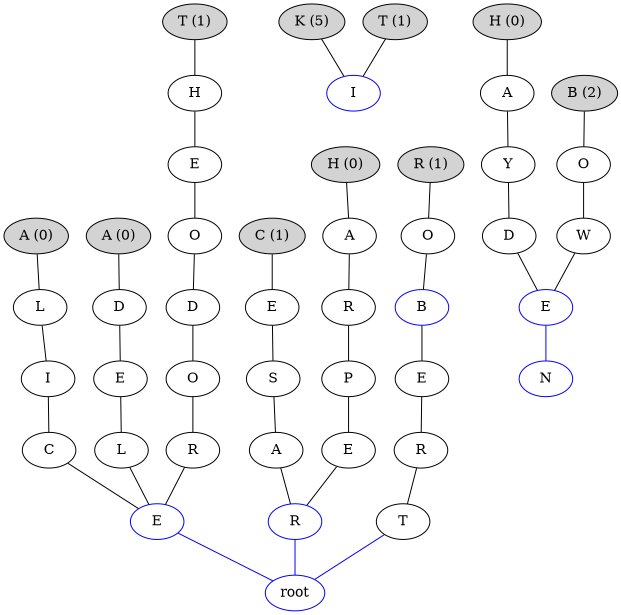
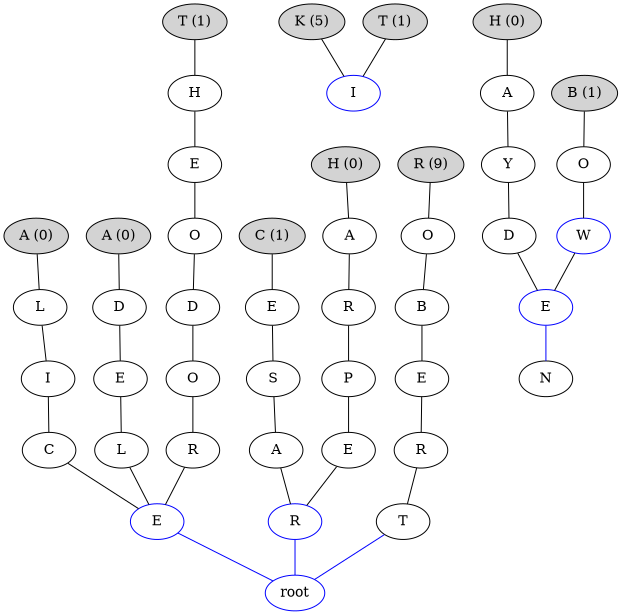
node "B (2)": label "B (2)" -> "B (1)"
node "R (1)": label "R (1)" -> "R (9)"
node "W": color black -> blue
node "B": color blue -> black
node "N": color blue -> black
